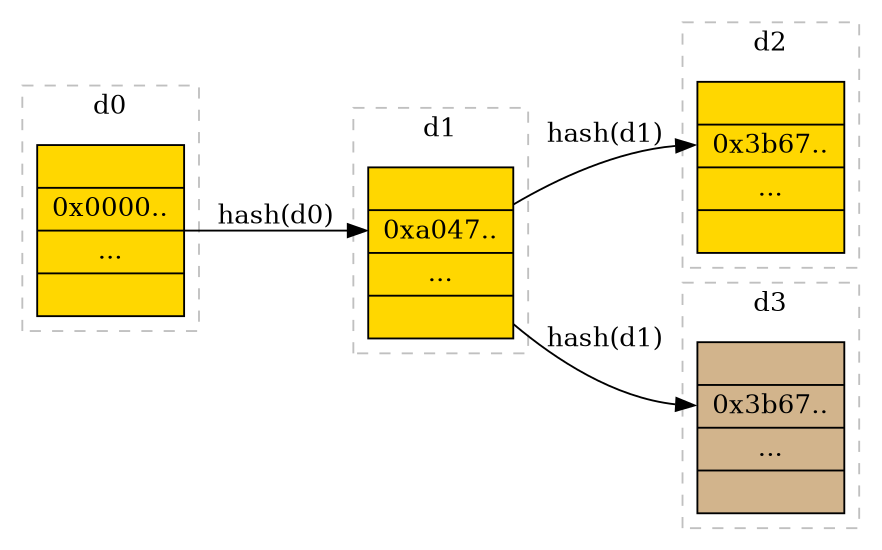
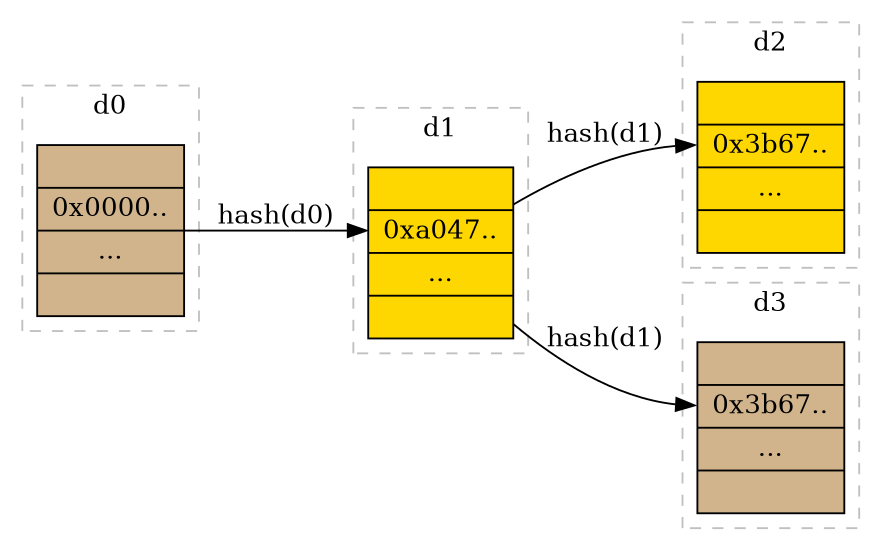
node "0x0000..": fillcolor gold -> tan
